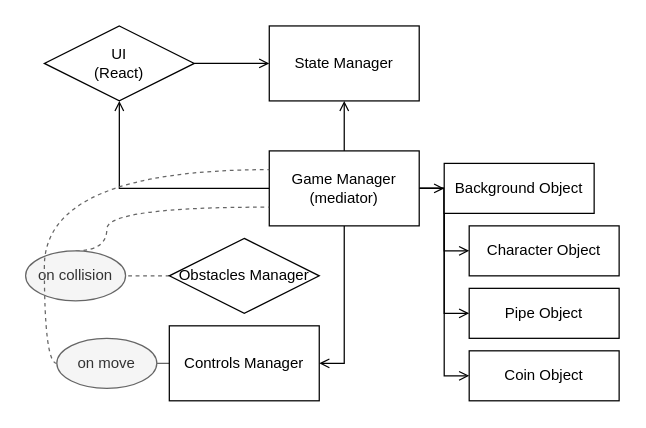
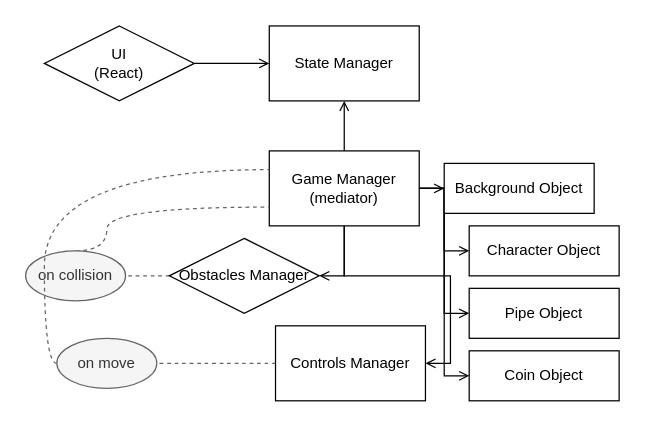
edge "Game Manager (mediator)" -> "UI (React)": now "Game Manager (mediator)" -> "Obstacles Manager"
node "Controls Manager": moved (244, 363) -> (351, 363)
